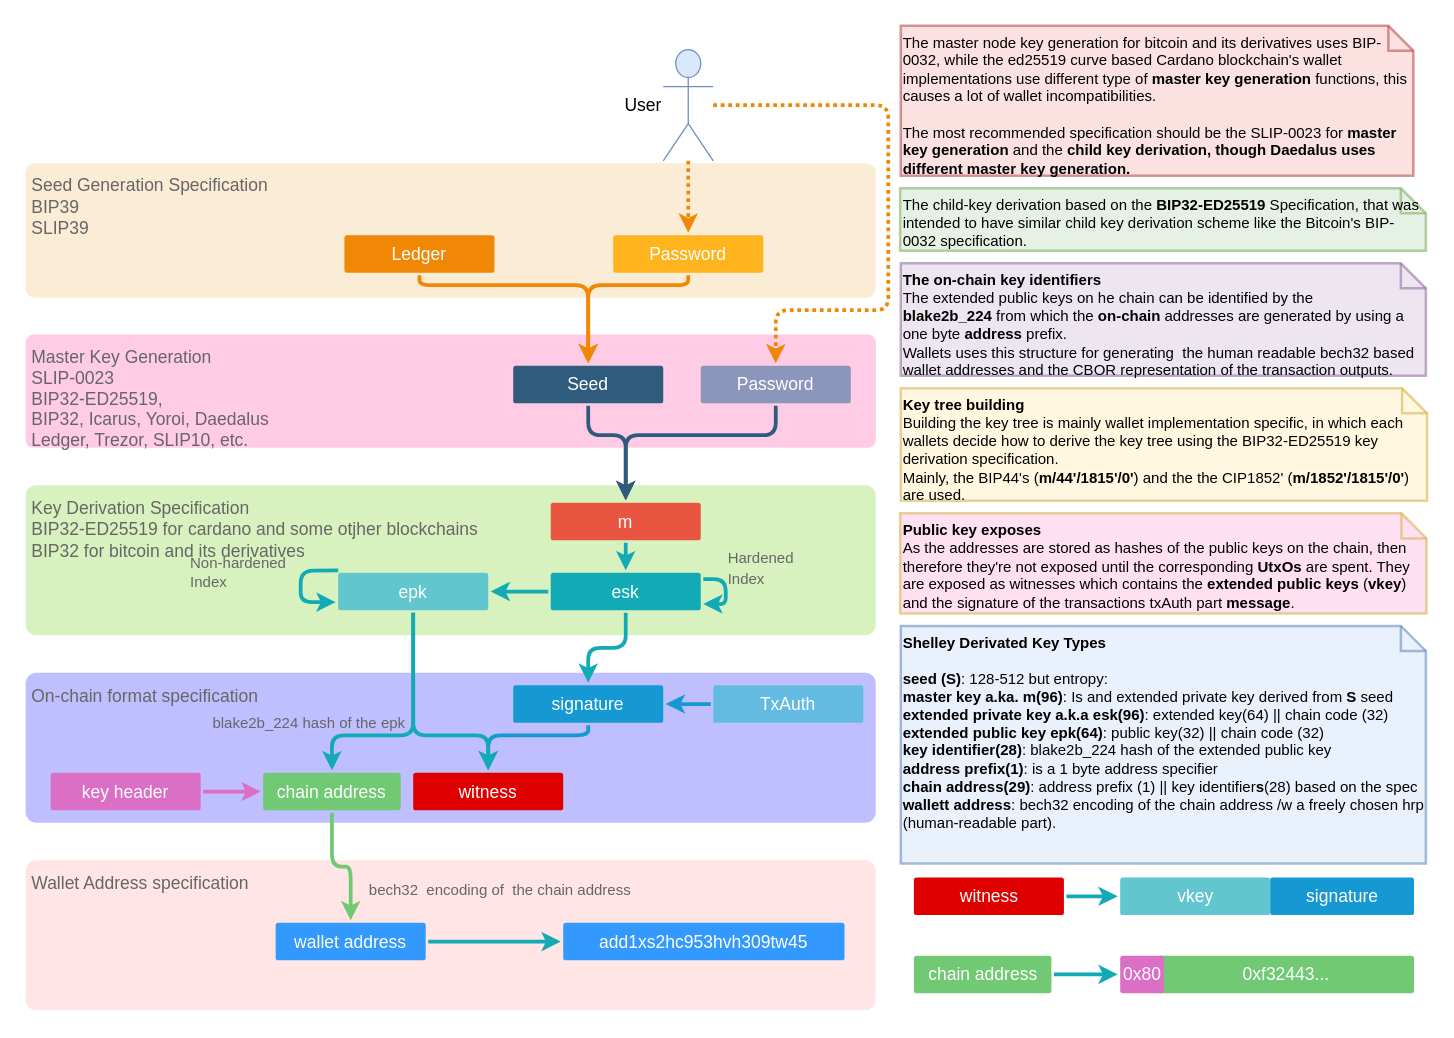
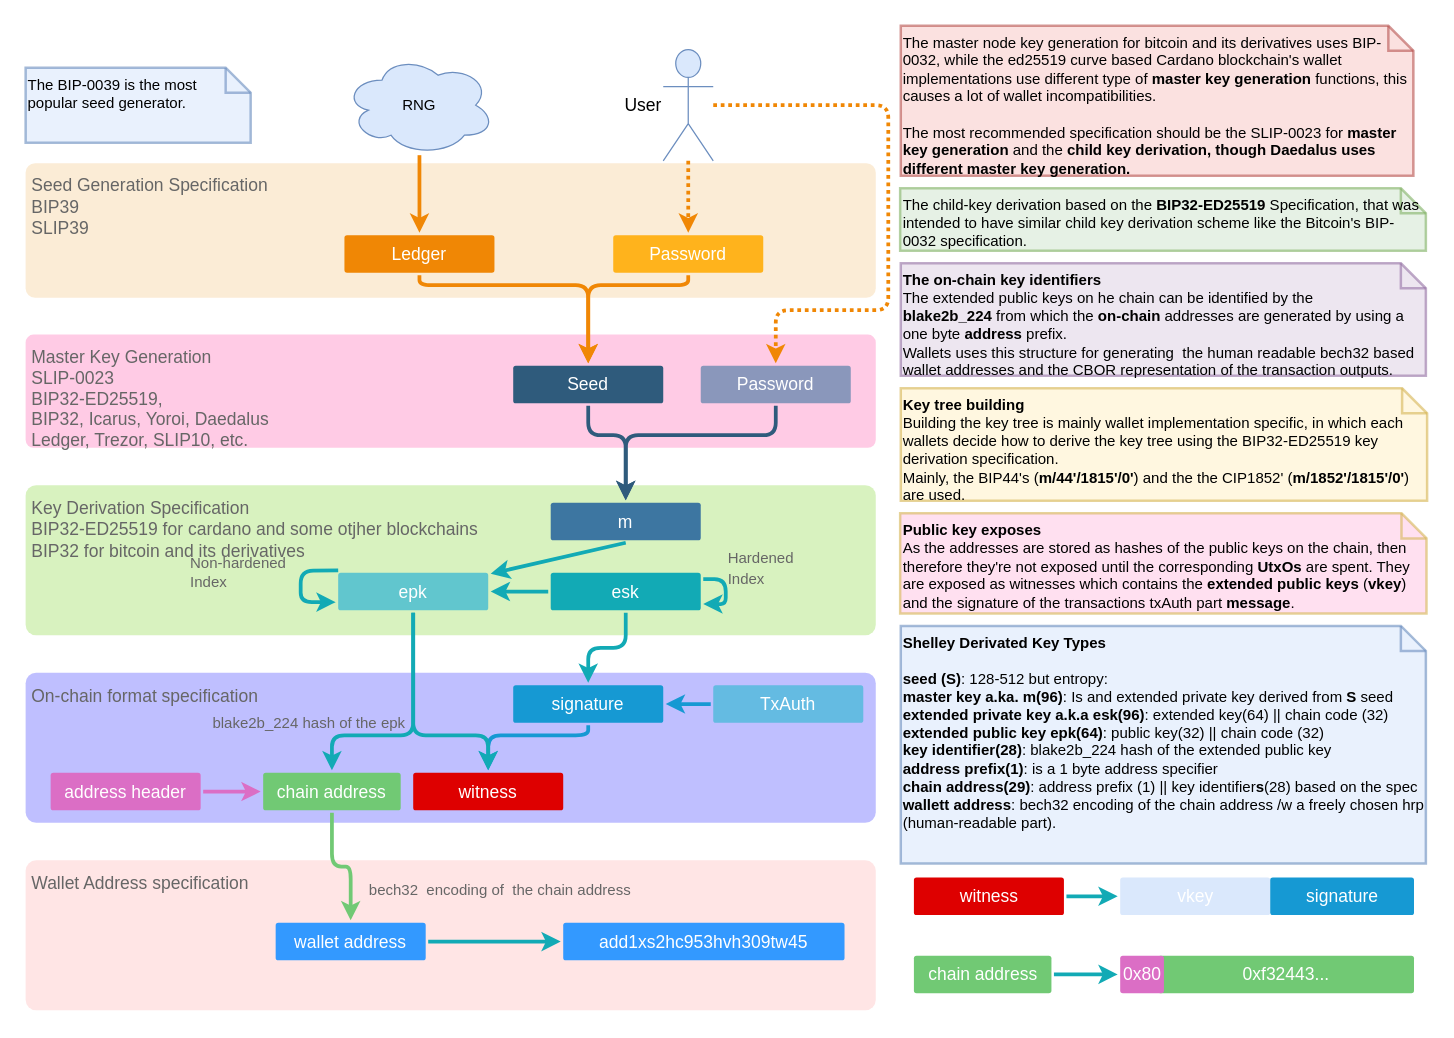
node "The BIP-0039 is the most popular seed generator.": added
node "RNG": added
edge "RNG" -> "Ledger": added
node "m": fillcolor #e85642 -> #3d76a1
edge "m" -> "esk": now "m" -> "epk"
node "key header": label "key header" -> "address header"
node "vkey": fillcolor #61c6ce -> #dae8fc
